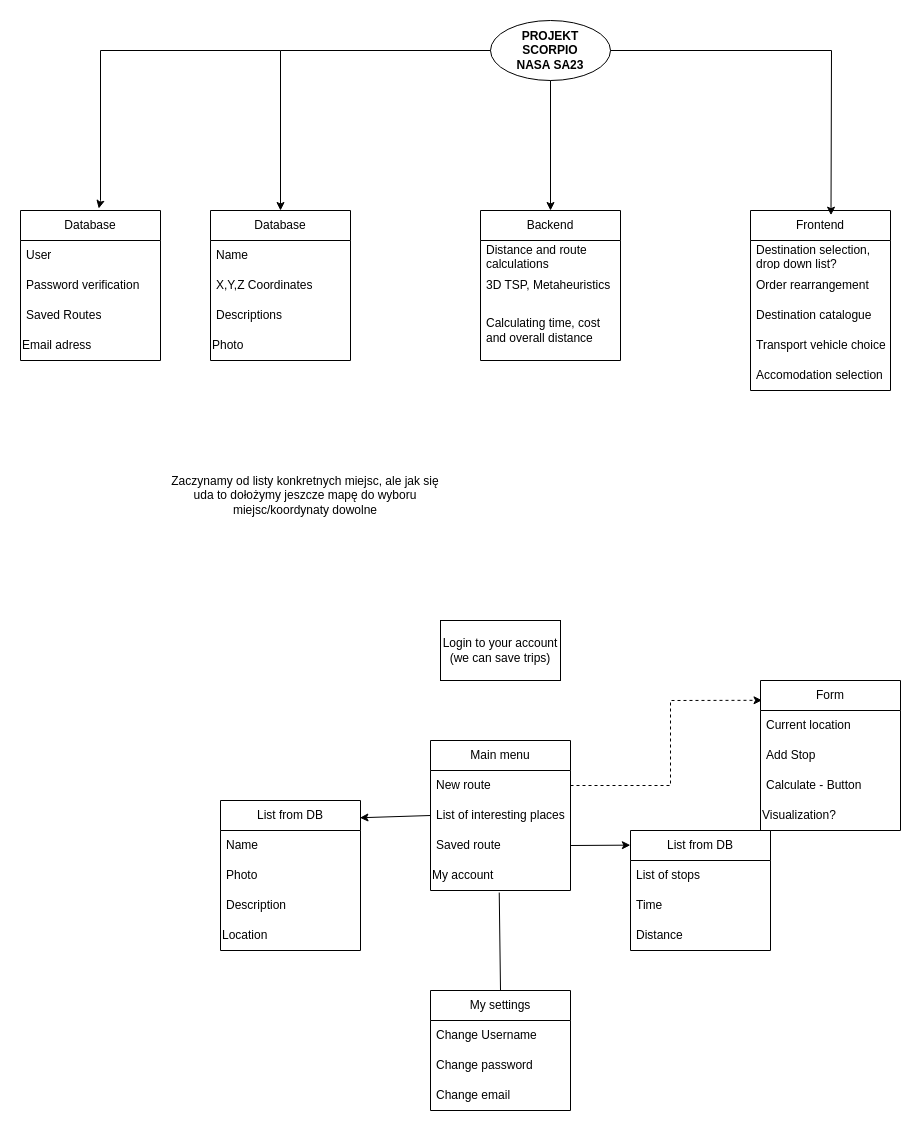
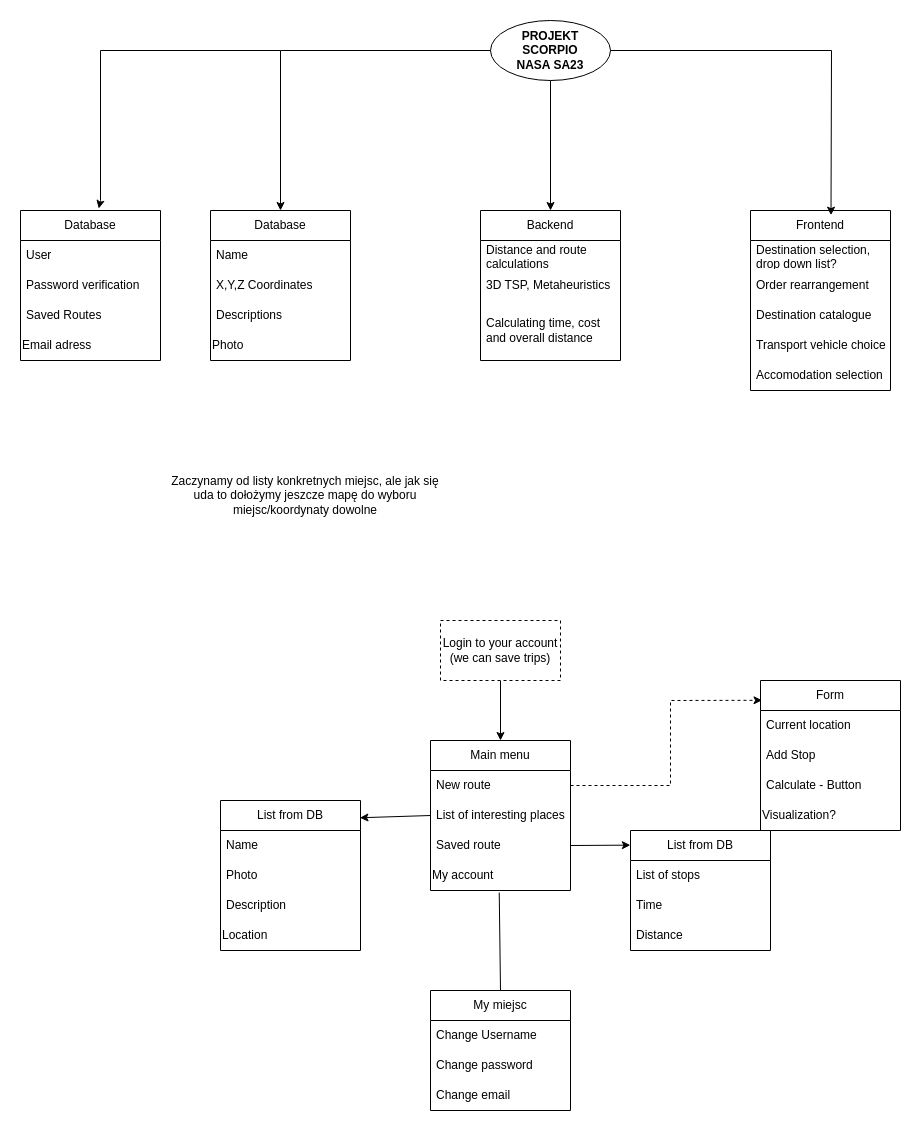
node "Login to your account (we can save trips)": style solid -> dashed
edge "Login to your account (we can save trips)" -> "Main menu": added
node "My settings": label "My settings" -> "My miejsc"
